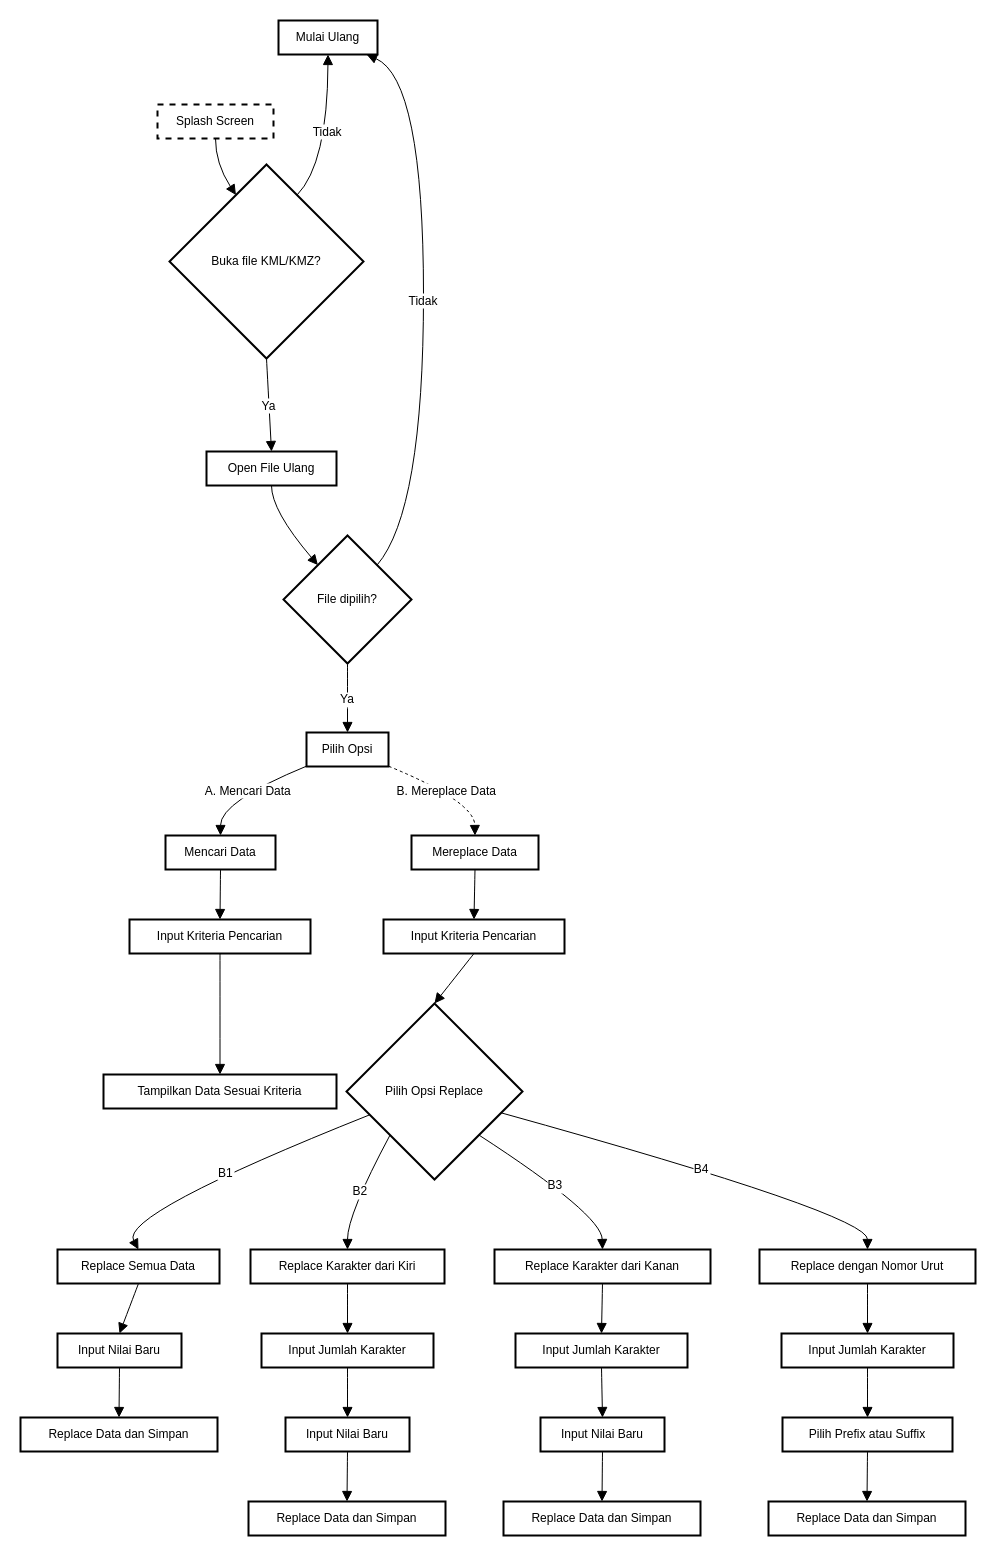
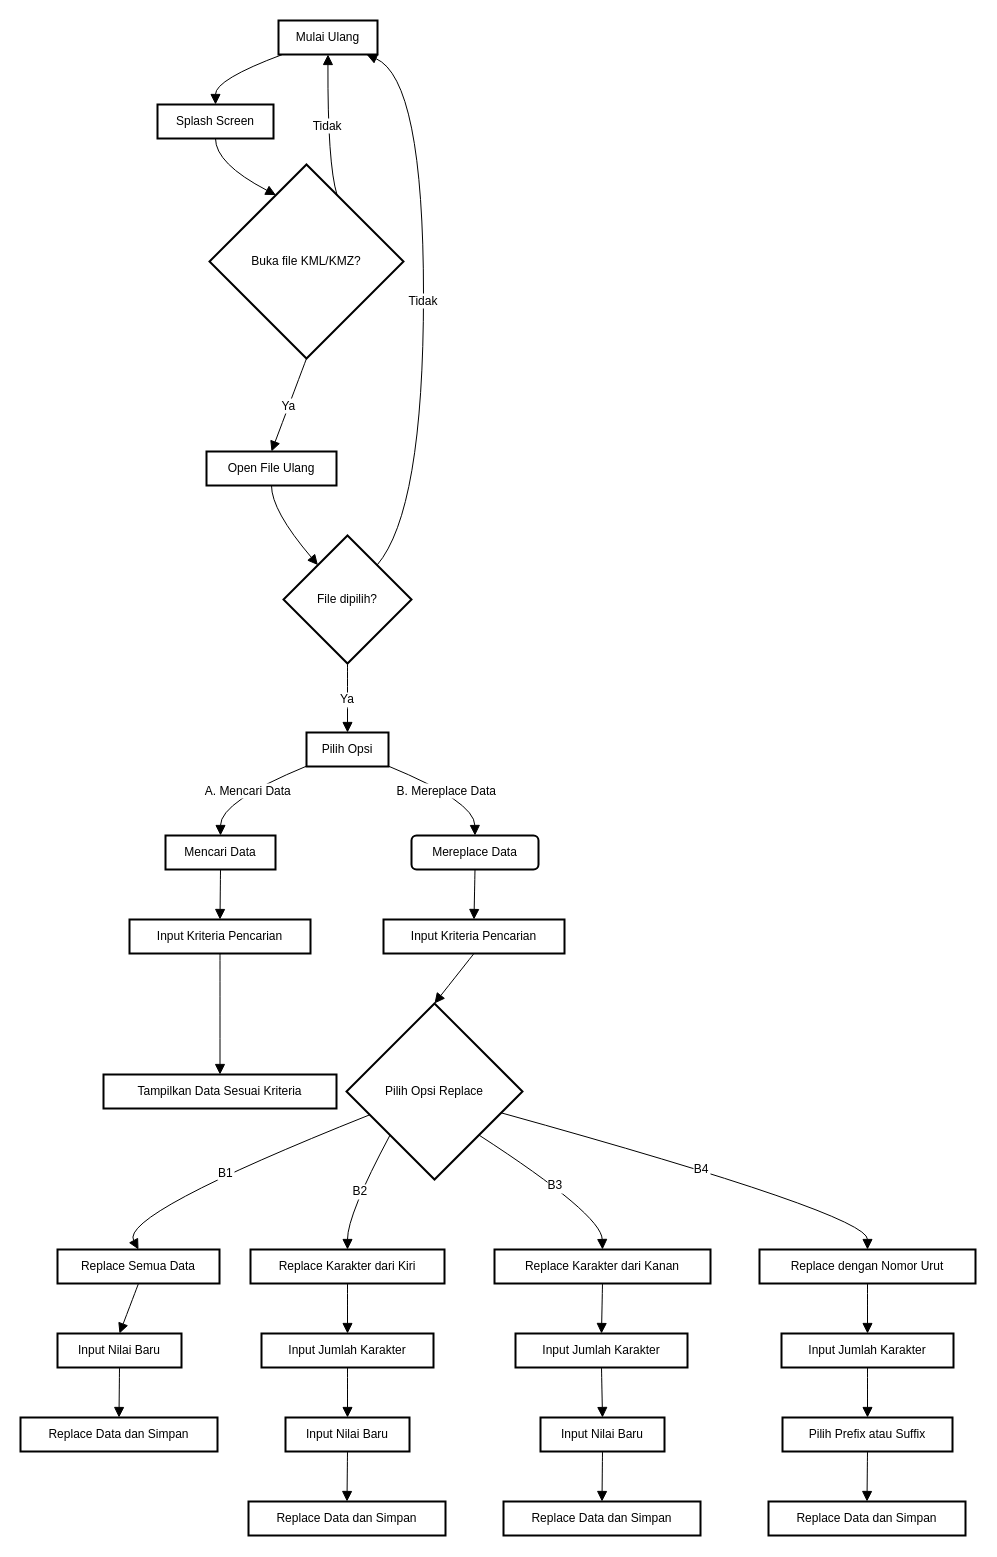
edge "Mulai Ulang" -> "Splash Screen": added
node "Splash Screen": style dashed -> solid
node "Buka file KML/KMZ?": moved (267, 262) -> (307, 262)
edge "Pilih Opsi" -> "Mereplace Data": style dashed -> solid
node "Mereplace Data": shape rectangle -> rounded rectangle
